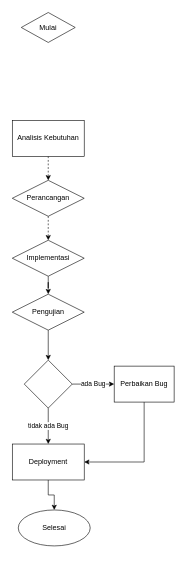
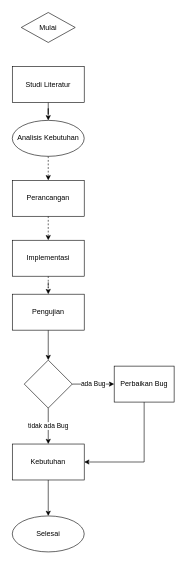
node "Studi Literatur": added
edge "Studi Literatur" -> "Analisis Kebutuhan": added
node "Analisis Kebutuhan": shape rectangle -> ellipse
node "Perancangan": shape diamond -> rectangle
node "Implementasi": shape diamond -> rectangle
edge "Implementasi" -> "Pengujian": style solid -> dashed
node "Pengujian": shape diamond -> rectangle
node "Deployment": label "Deployment" -> "Kebutuhan"
node "Selesai": moved (54, 528) -> (48, 534)
